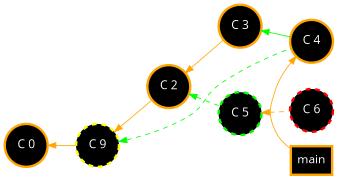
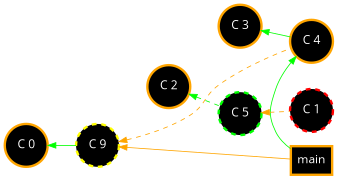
edge "C 3" -> "C 2": removed
edge "C 4" -> "C 9": color green -> orange
edge "main" -> "C 4": color orange -> green
node "C 6": label "C 6" -> "C 1"
edge "C 2" -> "C 9": now "main" -> "C 9"
edge "C 9" -> "C 0": color orange -> green
